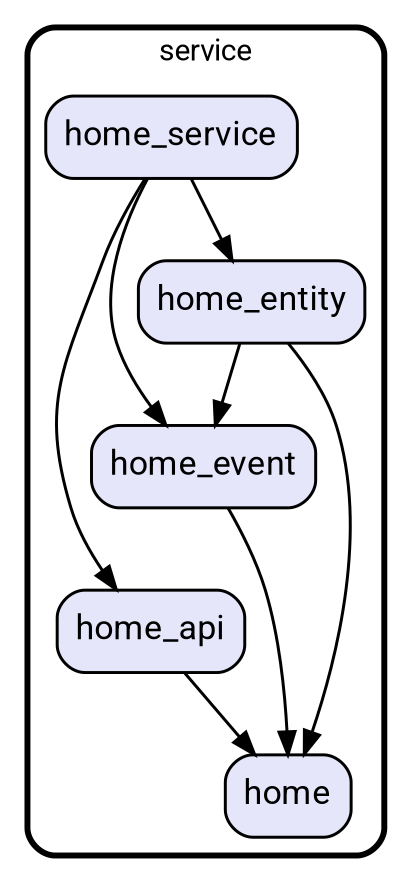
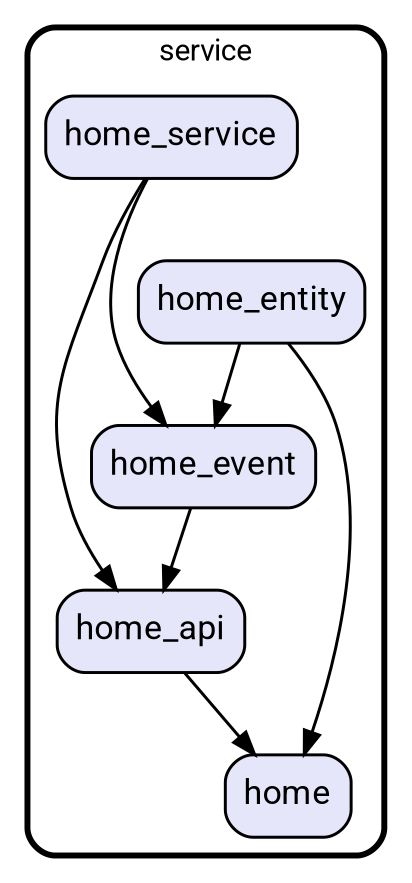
edge "home_service" -> "home_entity": removed
edge "home_event" -> "home": now "home_event" -> "home_api"
